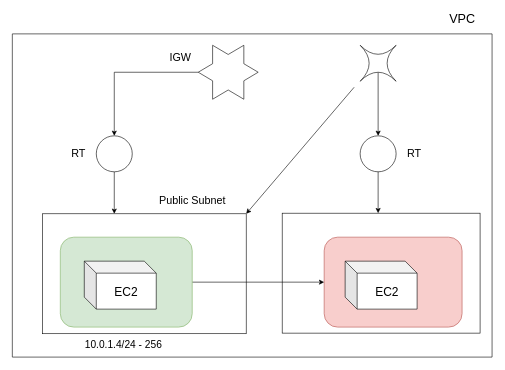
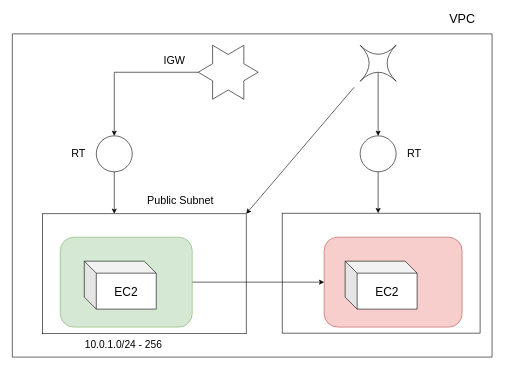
node "IGW": moved (180, 57) -> (174, 60)
node "Public Subnet": moved (192, 201) -> (180, 201)
node "10.0.1.4/24 - 256": label "10.0.1.4/24 - 256" -> "10.0.1.0/24 - 256"
